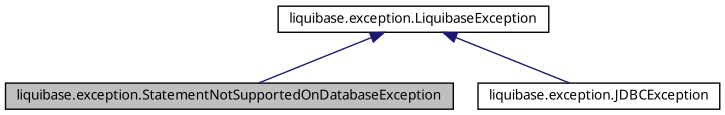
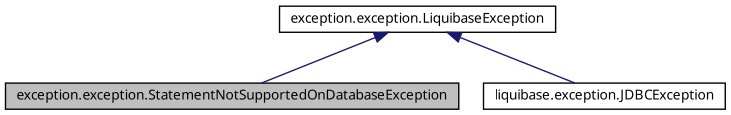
node "liquibase.exception.LiquibaseException": label "liquibase.exception.LiquibaseException" -> "exception.exception.LiquibaseException"
node "liquibase.exception.StatementNotSupportedOnDatabaseException": label "liquibase.exception.StatementNotSupportedOnDatabaseException" -> "exception.exception.StatementNotSupportedOnDatabaseException"
